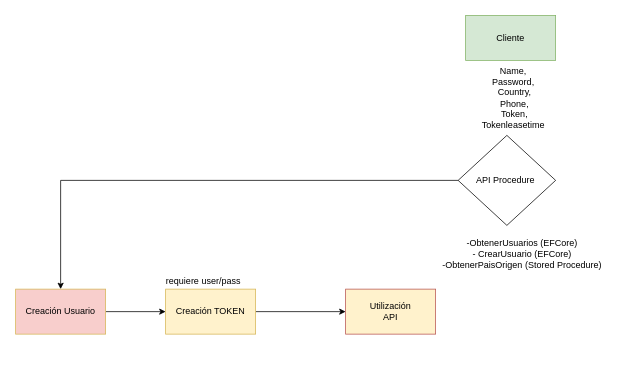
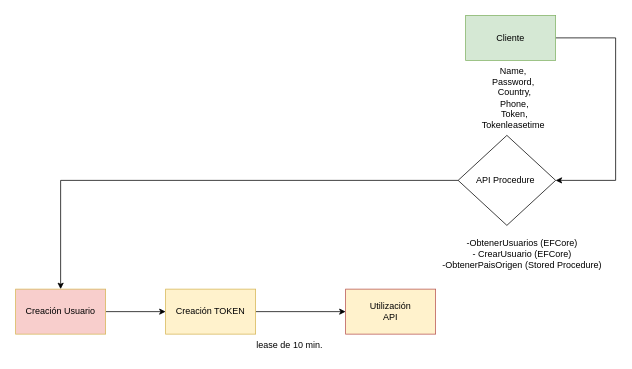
edge "Cliente" -> "API Procedure": added
node "requiere user/pass": removed
node "lease de 10 min.": added
